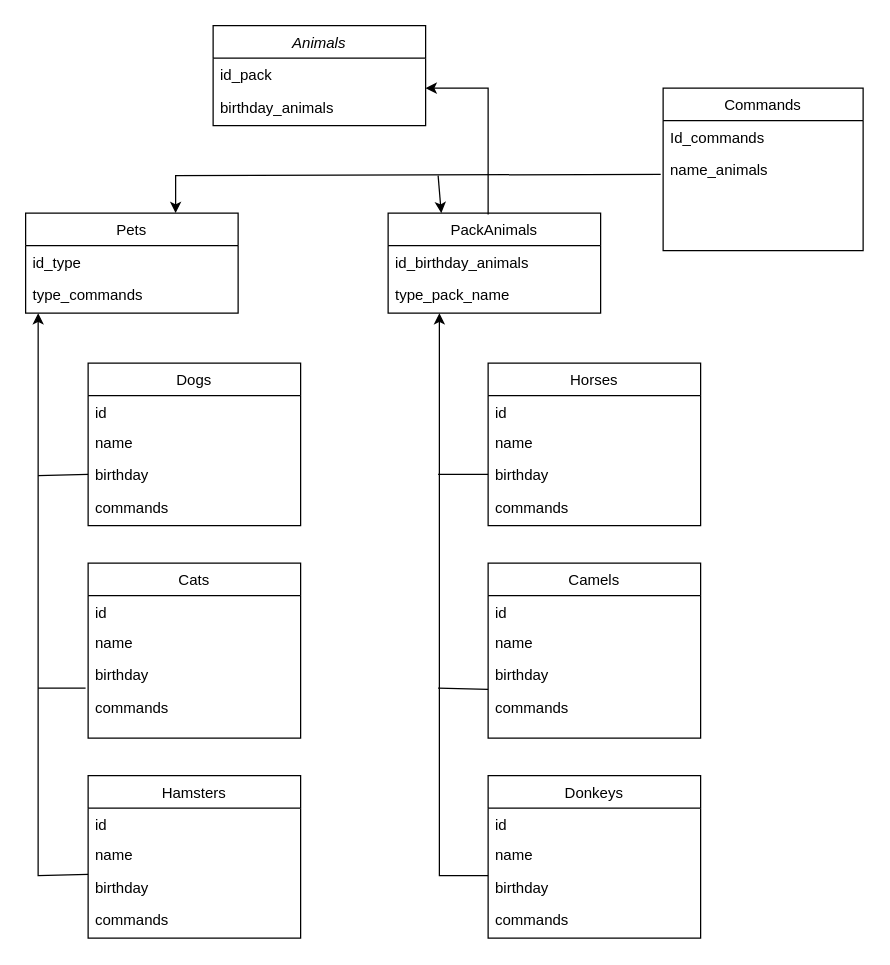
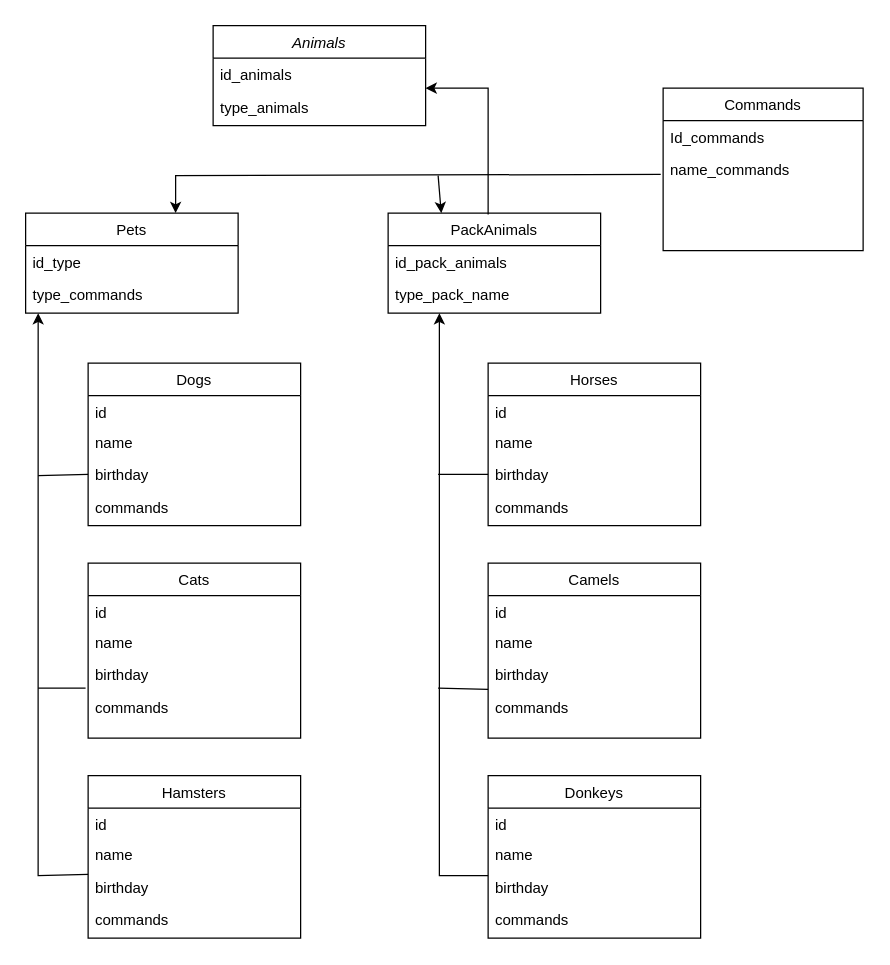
node "id_pack": label "id_pack" -> "id_animals"
node "birthday_animals": label "birthday_animals" -> "type_animals"
node "name_animals": label "name_animals" -> "name_commands"
node "id_birthday_animals": label "id_birthday_animals" -> "id_pack_animals"
